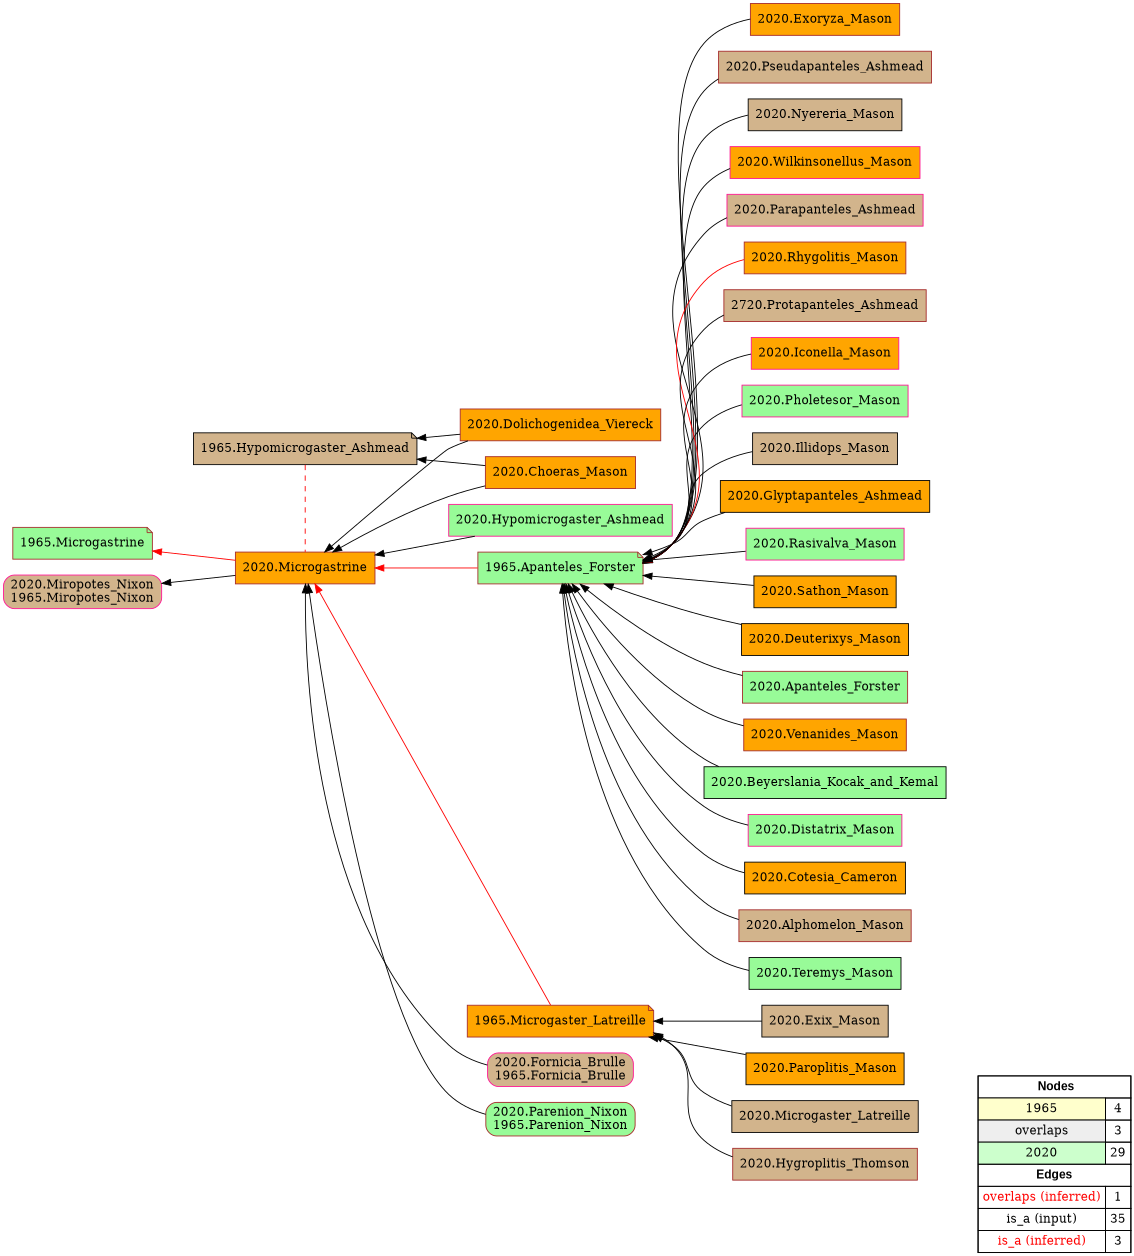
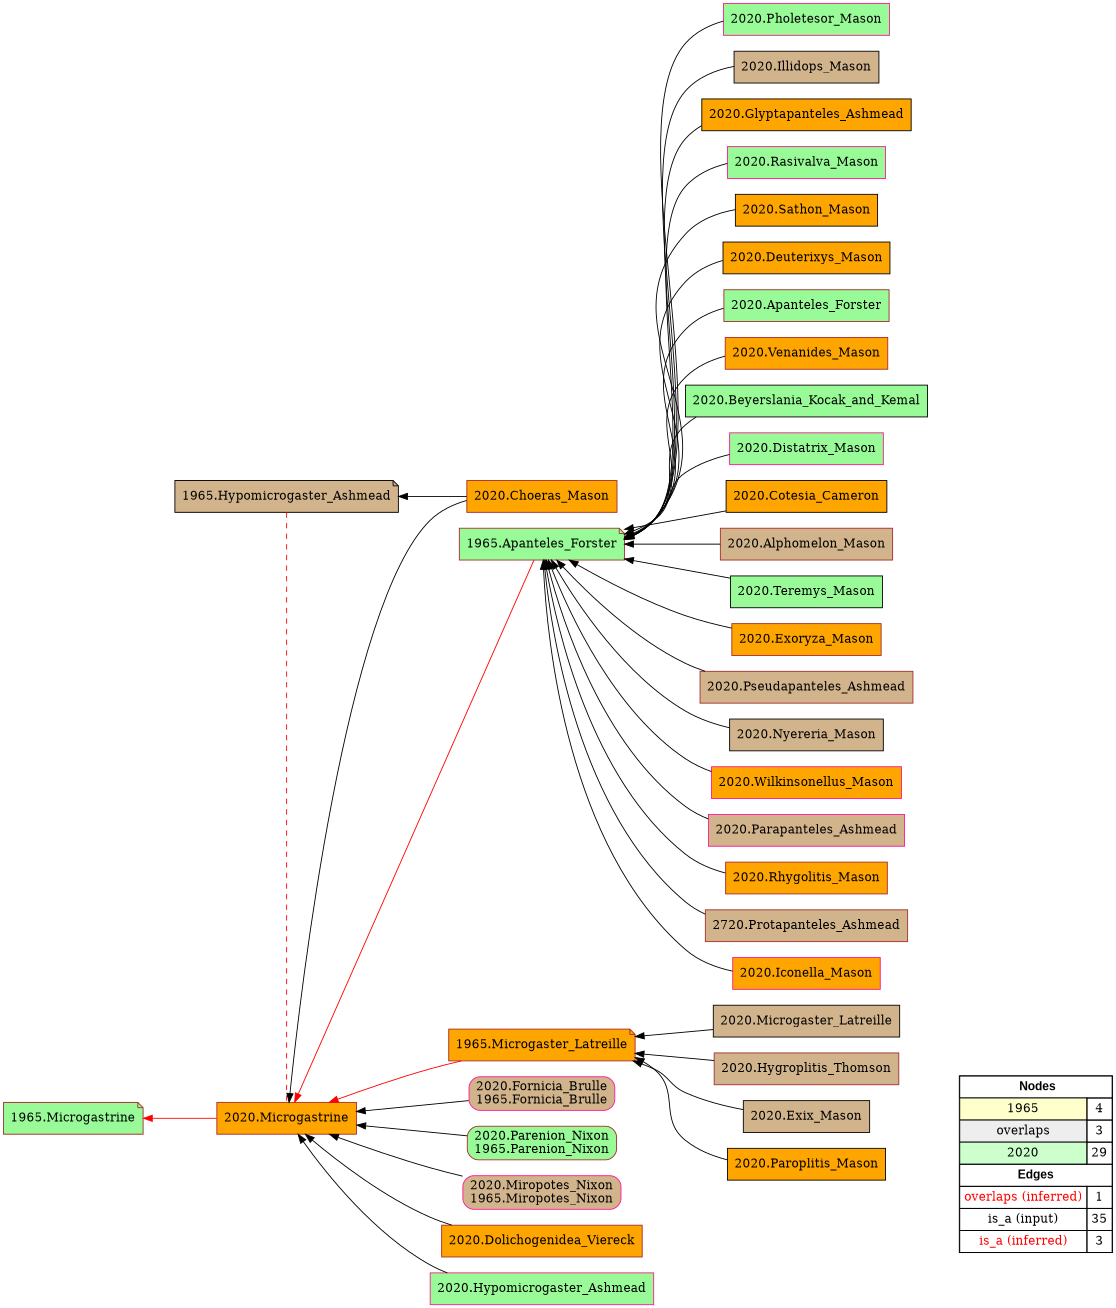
edge "2020.Rhygolitis_Mason" -> "1965.Apanteles_Forster": color #ff0000 -> #000000
edge "2020.Dolichogenidea_Viereck" -> "1965.Hypomicrogaster_Ashmead": removed
edge "2020.Microgastrine" -> "2020.Miropotes_Nixon 1965.Miropotes_Nixon": reversed
